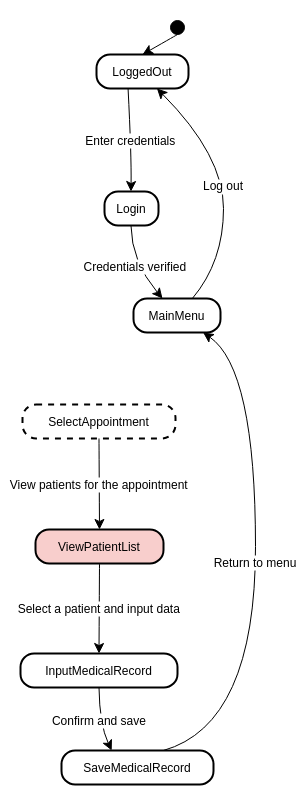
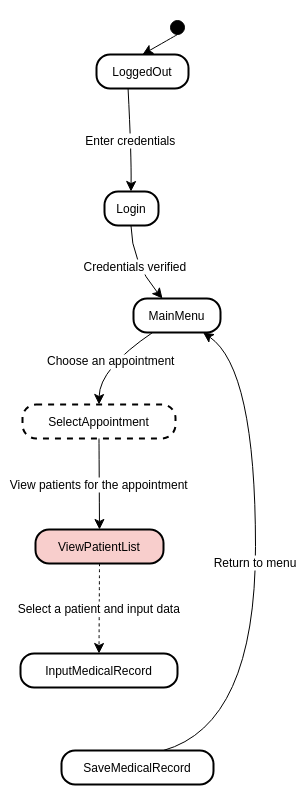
edge "MainMenu" -> "LoggedOut": removed, label "Log out"
edge "MainMenu" -> "SelectAppointment": added, label "Choose an appointment"
edge "ViewPatientList" -> "InputMedicalRecord": style solid -> dashed
edge "InputMedicalRecord" -> "SaveMedicalRecord": removed, label "Confirm and save"
